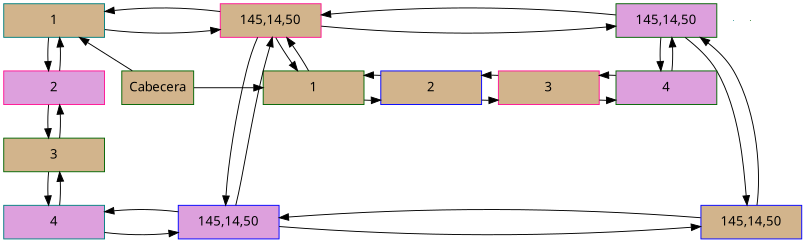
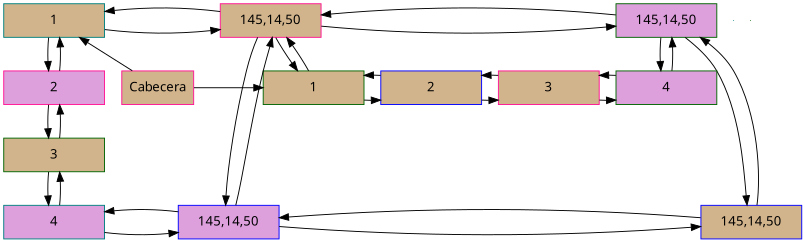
node "Cabecera": color darkgreen -> deeppink
